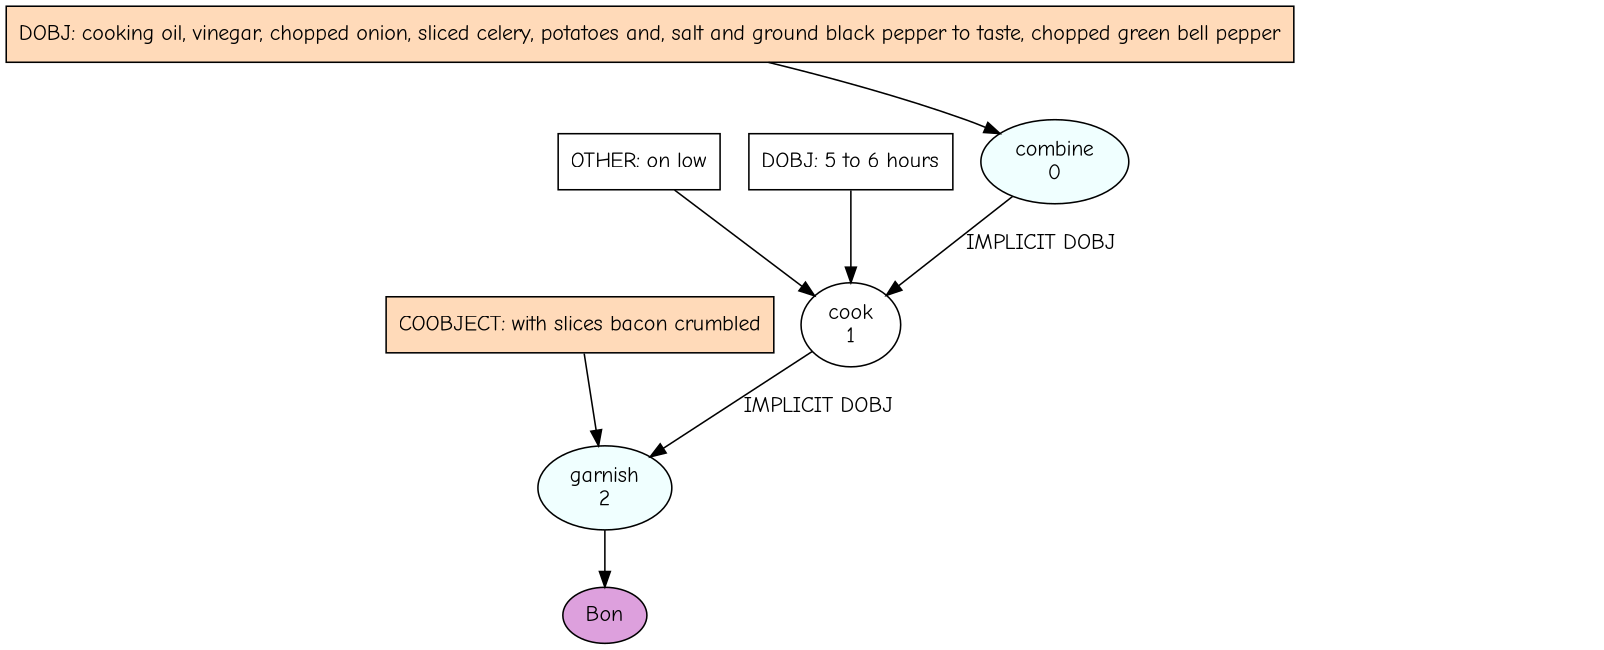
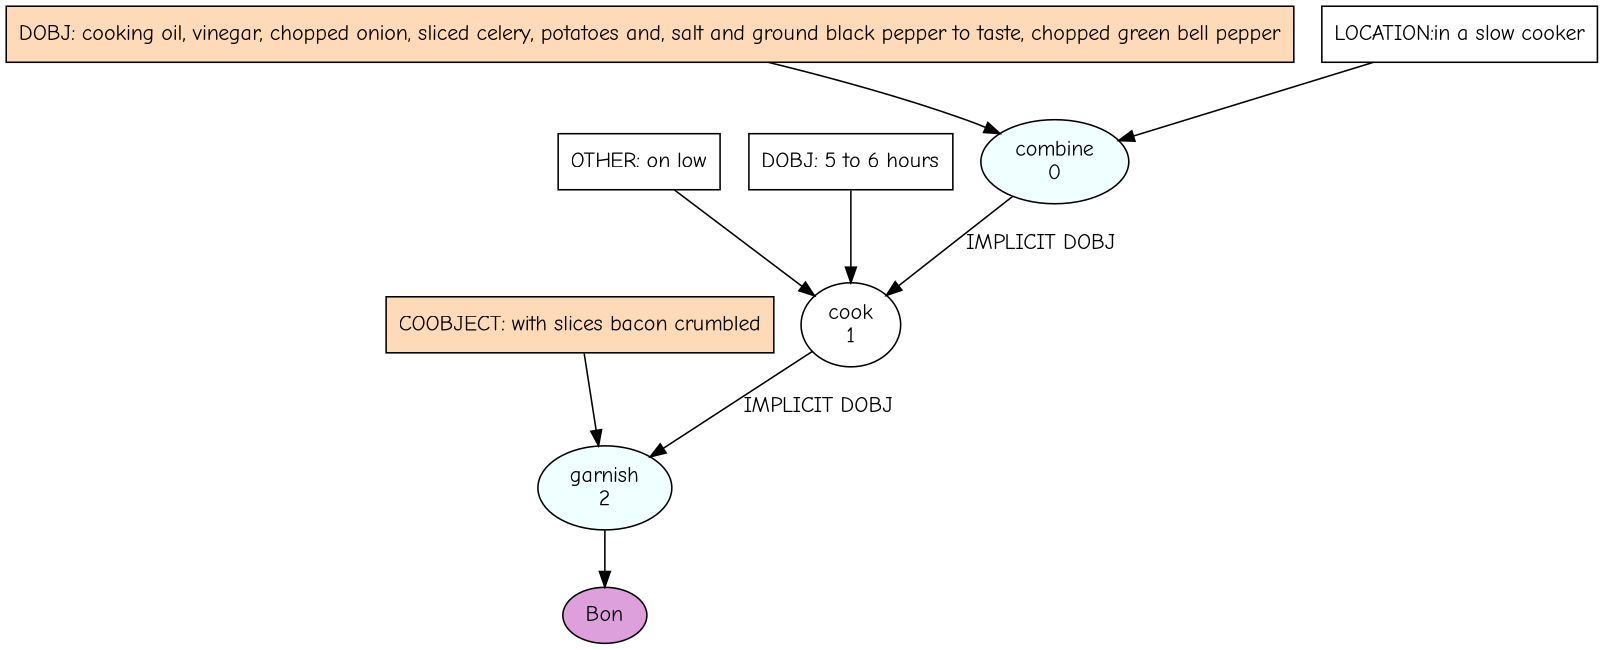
node "LOCATION:in a slow cooker": added
